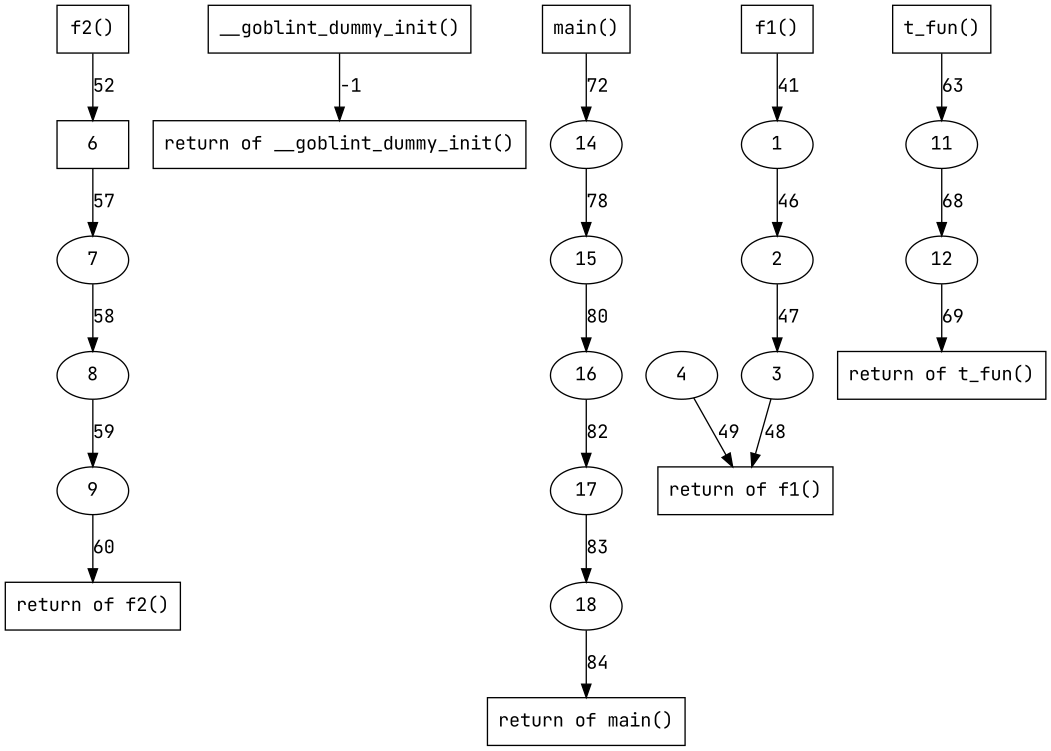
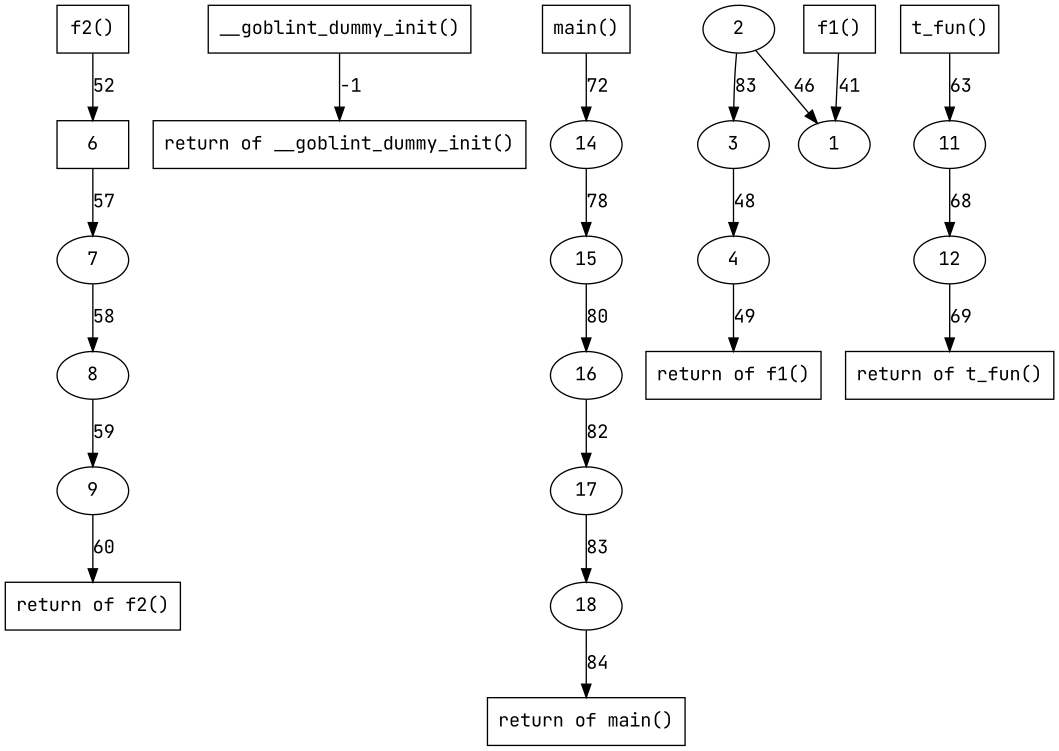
edge "1" -> "2": reversed
edge "2" -> "3": label "47" -> "83"
edge "3" -> "return of f1()": now "3" -> "4"
